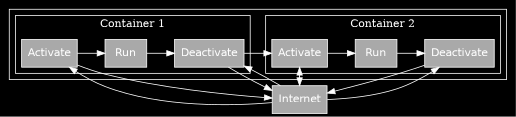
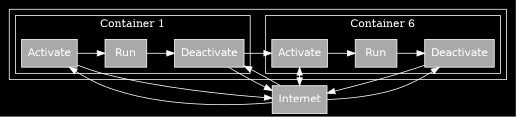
cluster "Container 2": label "Container 2" -> "Container 6"
